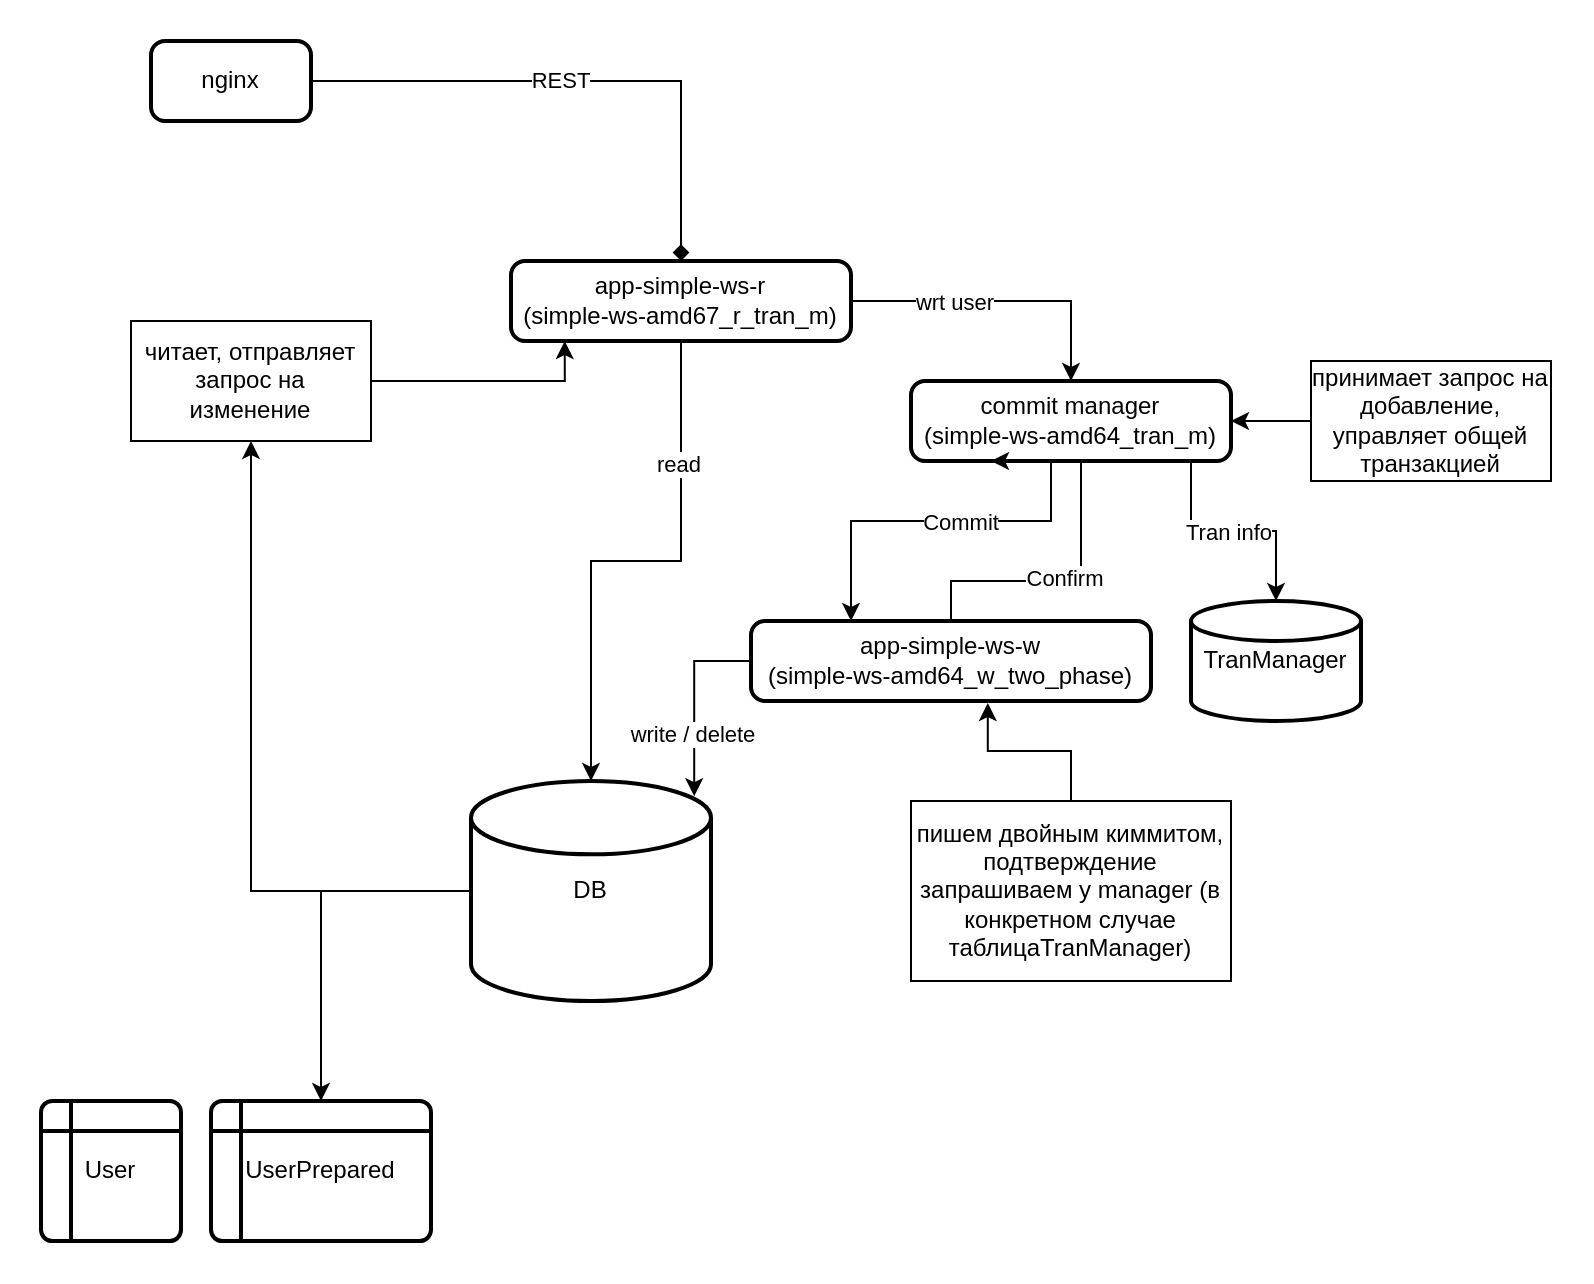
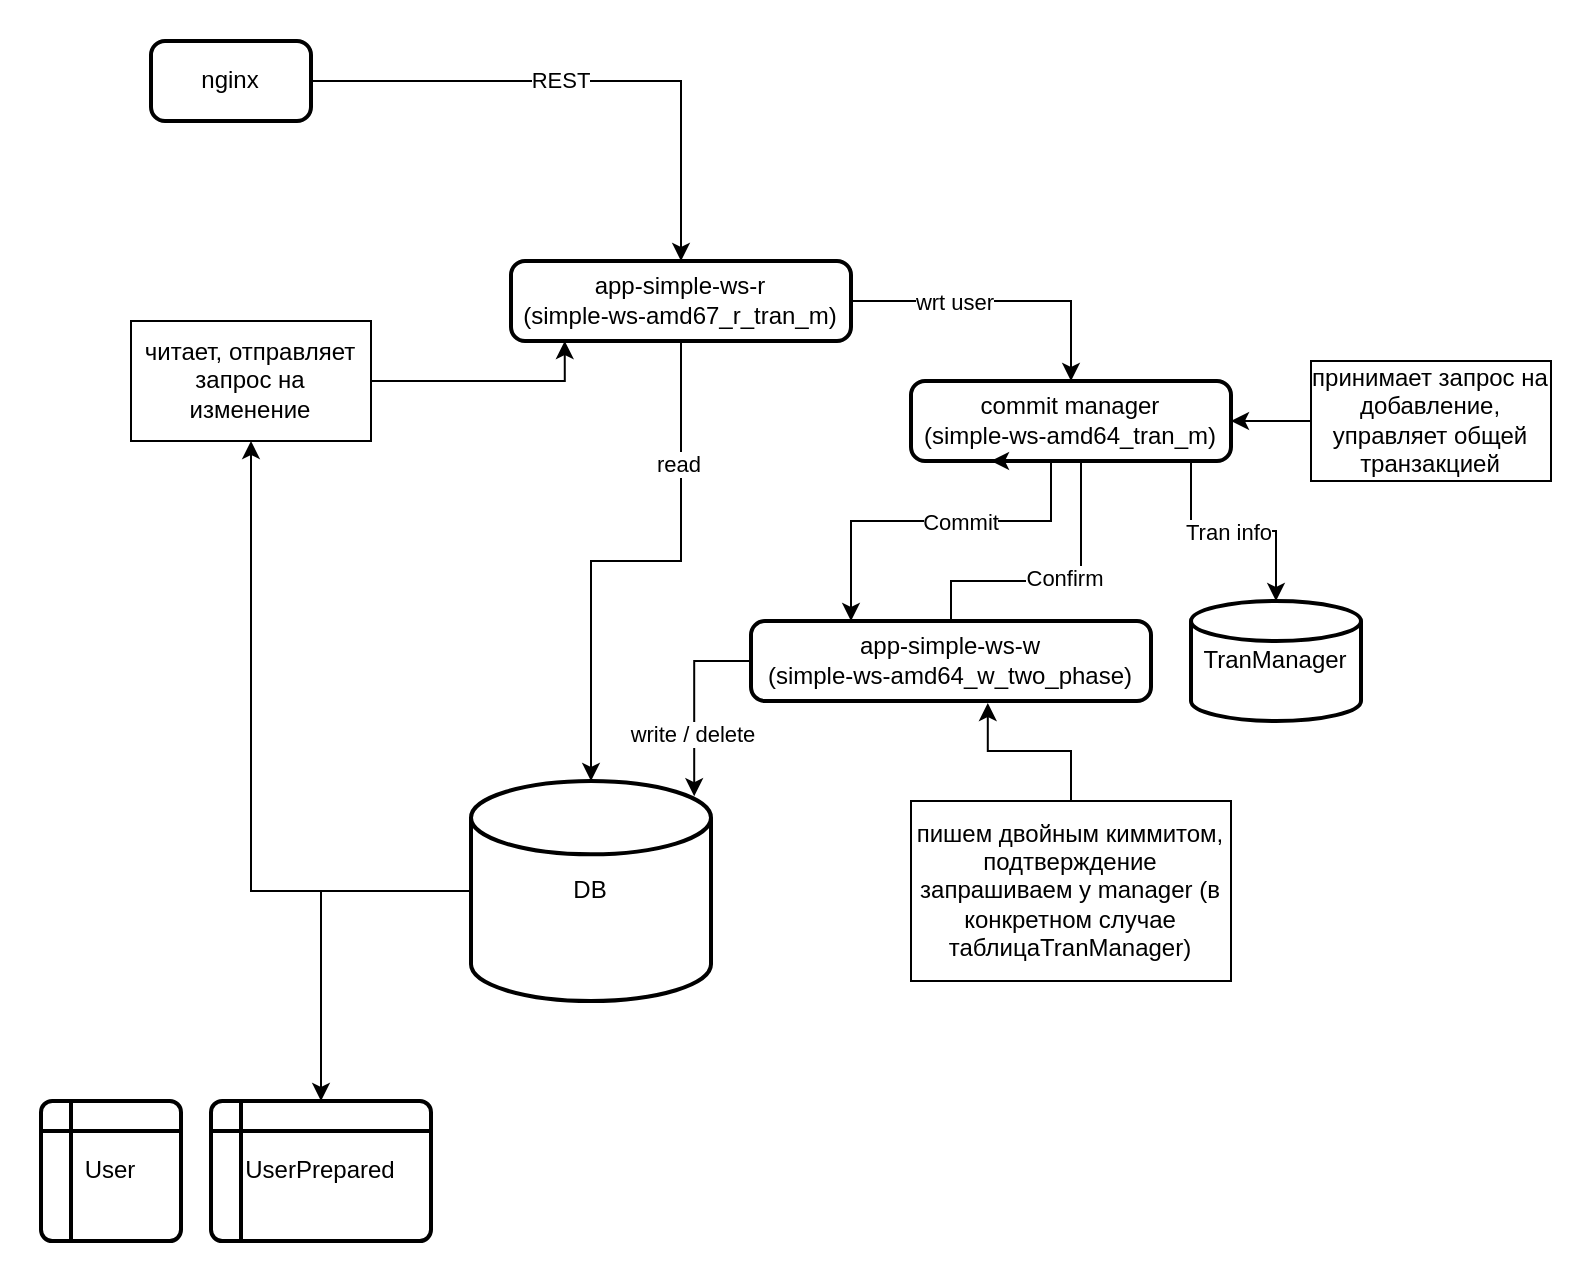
edge "nginx" -> "app-simple-ws-r (simple-ws-amd67_r_tran_m)": arrowhead diamond -> classic
